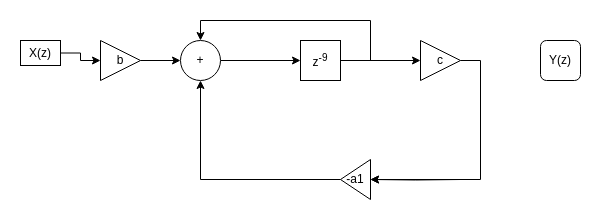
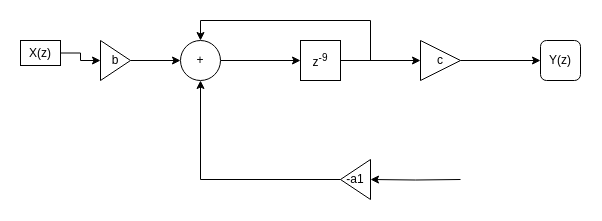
node "b": size 40x40 -> 30x40
edge "c" -> "Y(z)": added
edge "c" -> "-a1": removed
